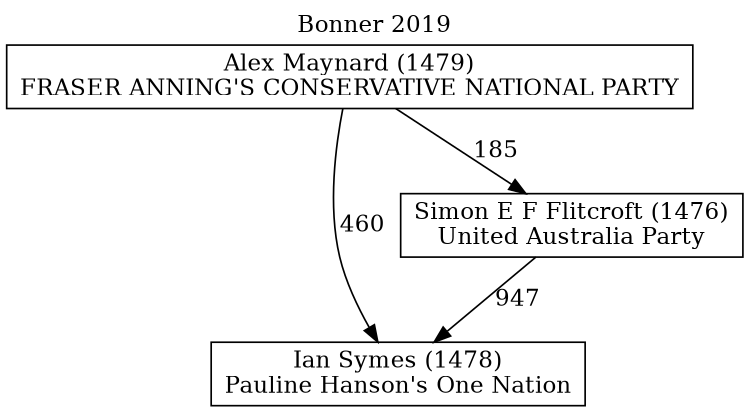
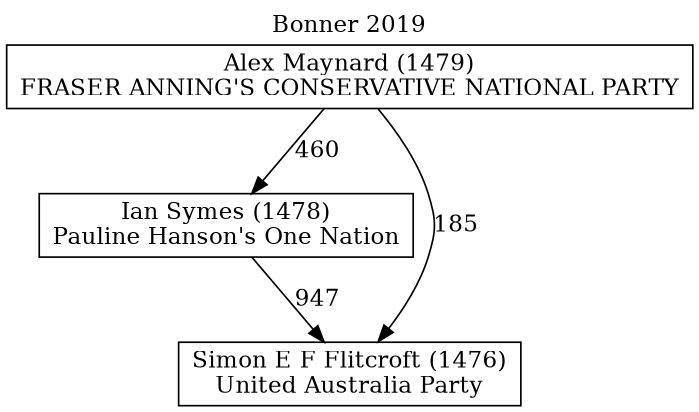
edge "Simon E F Flitcroft (1476) United Australia Party" -> "Ian Symes (1478) Pauline Hanson's One Nation": reversed
